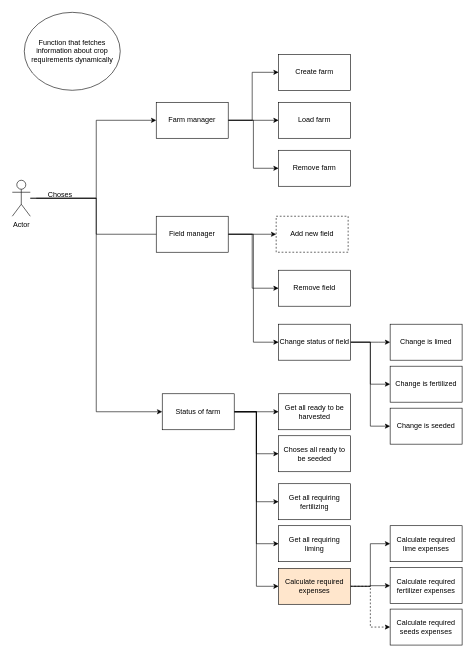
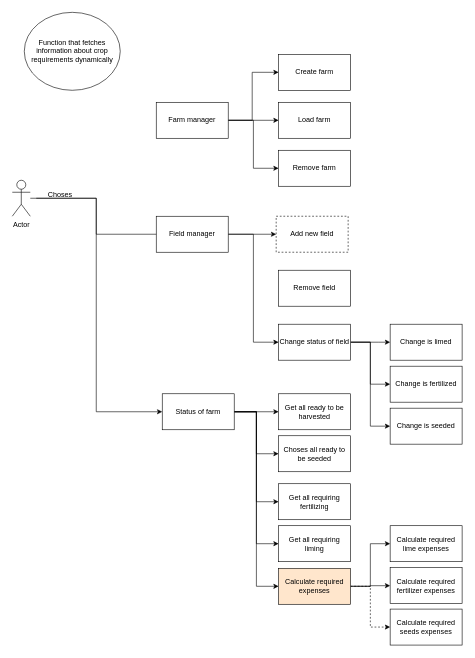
edge "Actor" -> "Farm manager": removed
edge "Field manager" -> "Remove field": removed
